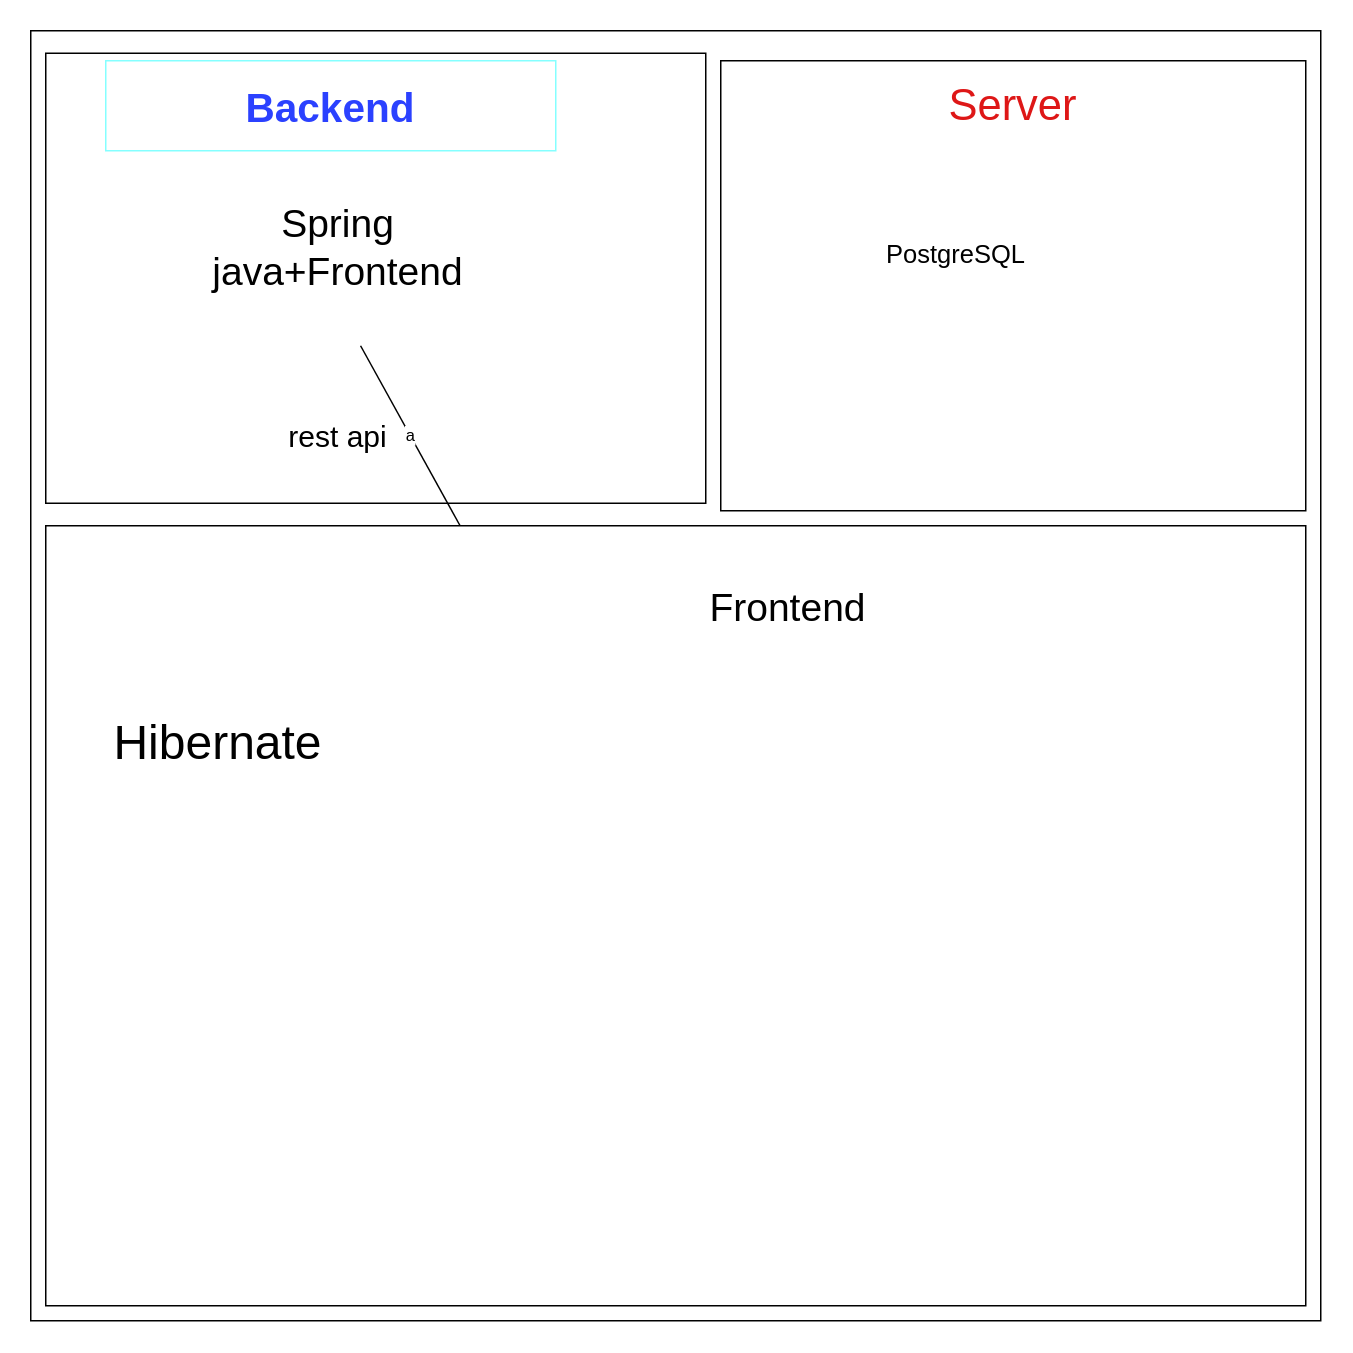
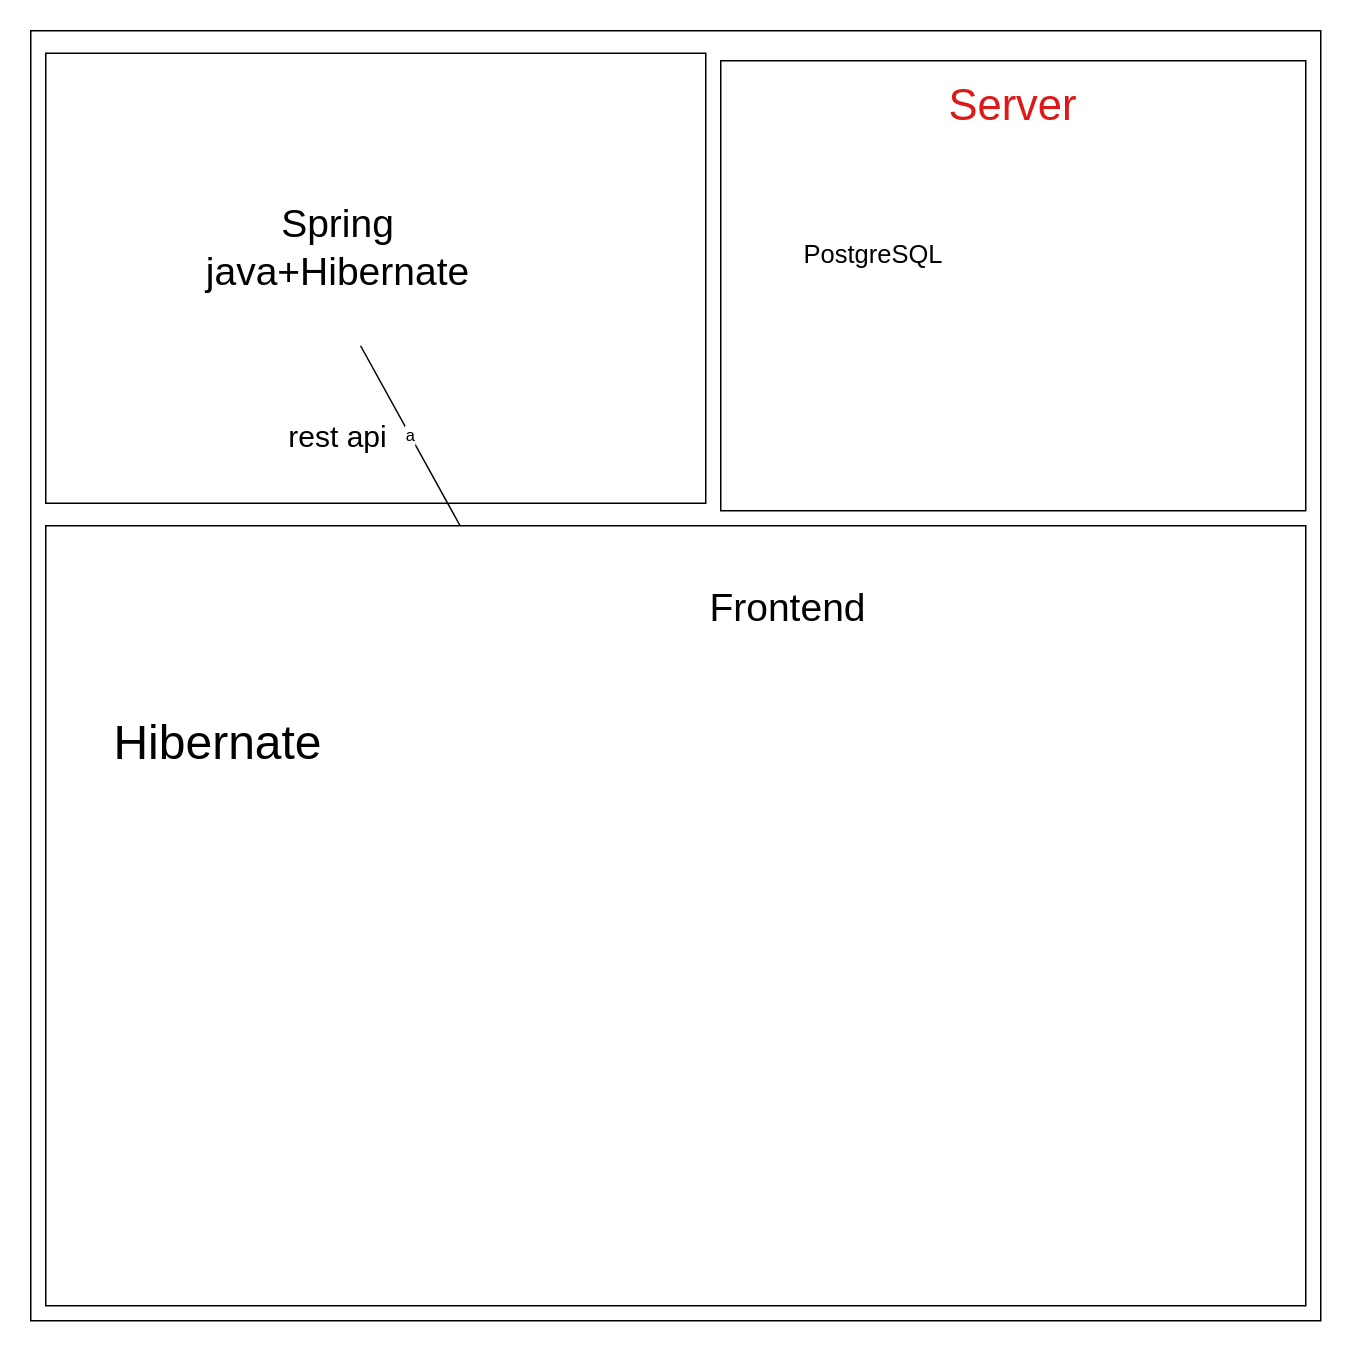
node "Backend": removed
node "Spring java+Frontend": label "Spring java+Frontend" -> "Spring java+Hibernate"
node "PostgreSQL": moved (956, 256) -> (874, 256)
